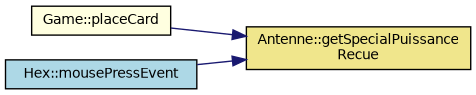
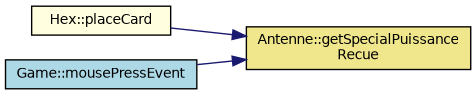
node "Game::placeCard": label "Game::placeCard" -> "Hex::placeCard"
node "Hex::mousePressEvent": label "Hex::mousePressEvent" -> "Game::mousePressEvent"
